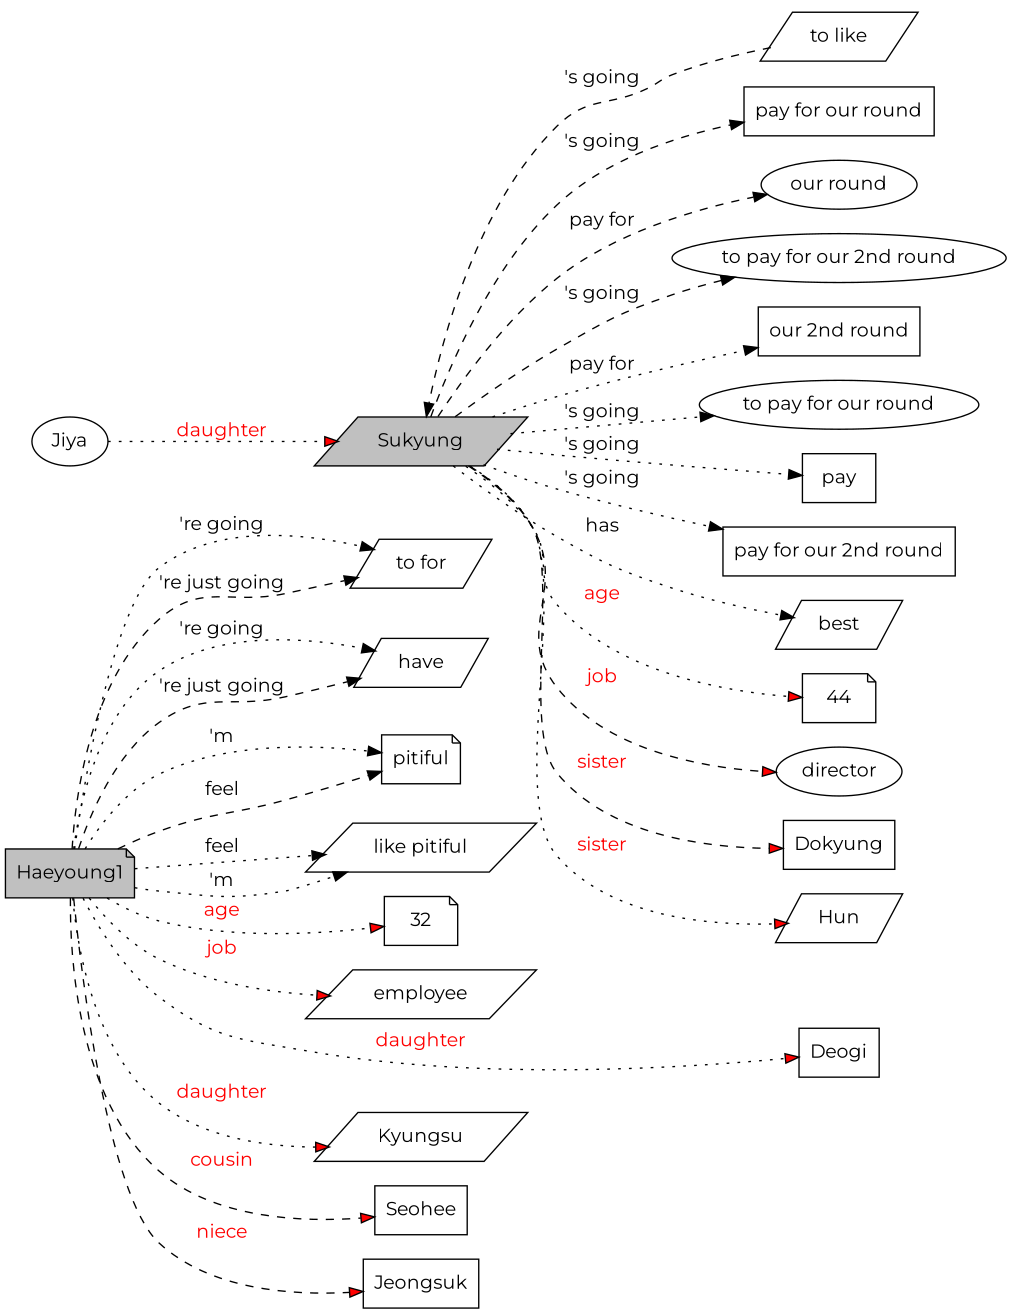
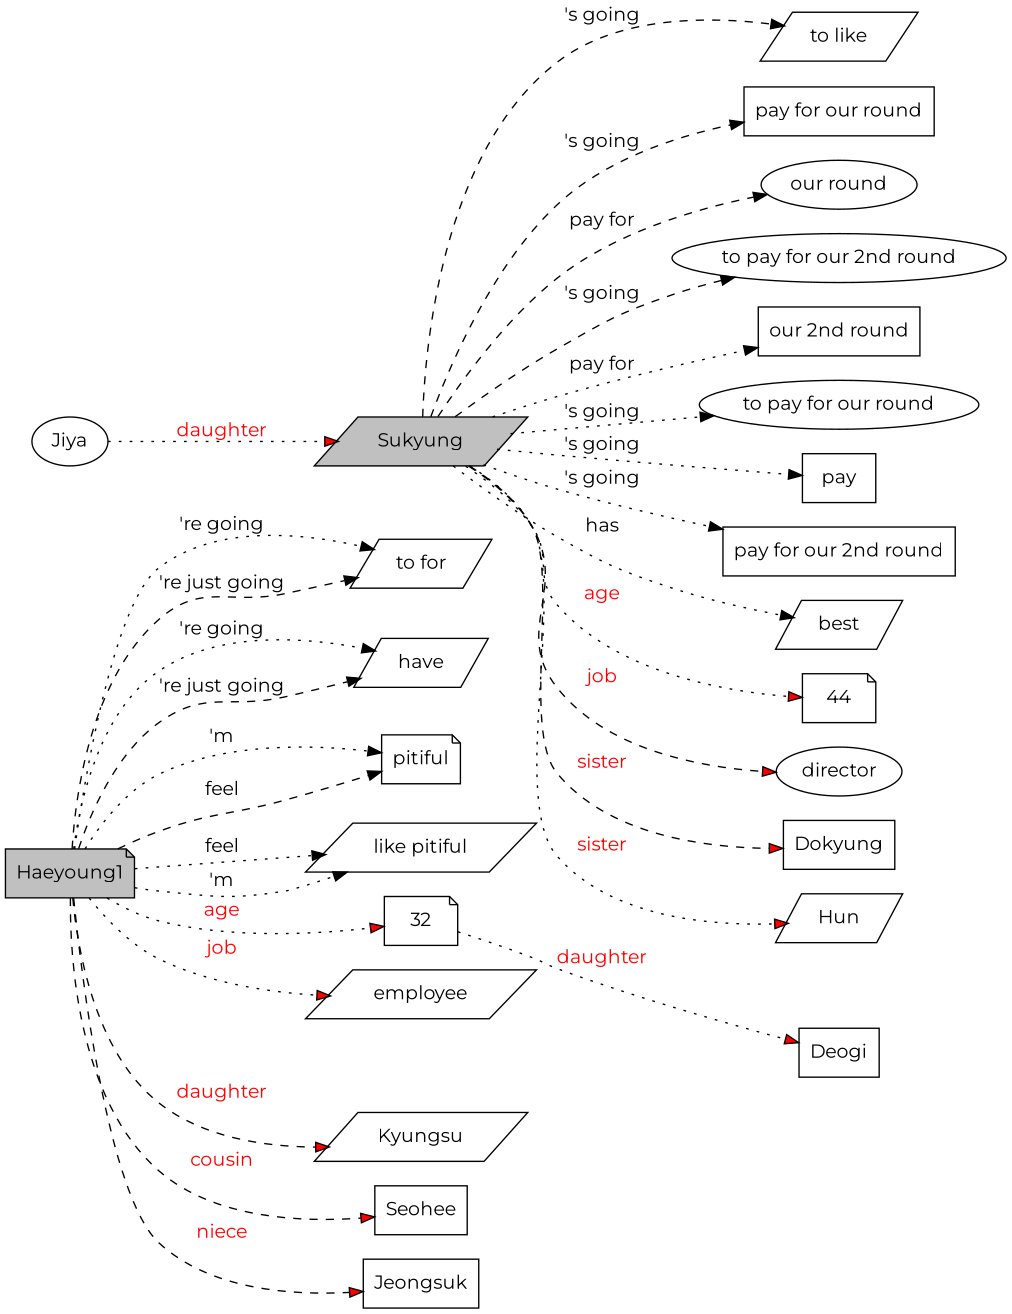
edge "to like" -> "Sukyung": reversed
edge "Haeyoung1" -> "Deogi": now "32" -> "Deogi"
edge "Haeyoung1" -> "Kyungsu": style dotted -> dashed
